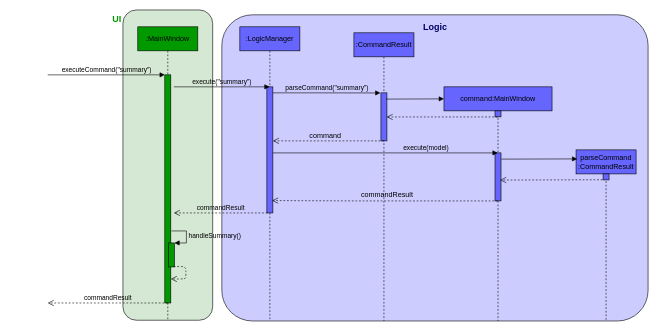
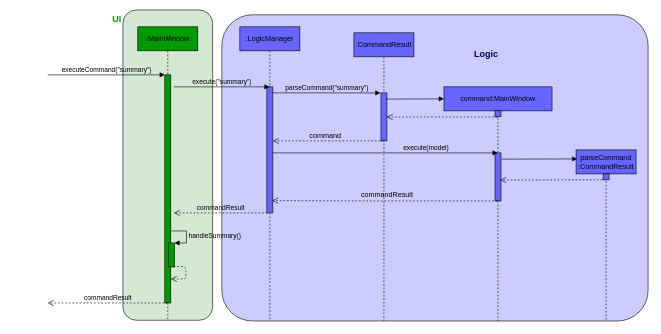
node "Logic": moved (435, 27) -> (486, 54)
